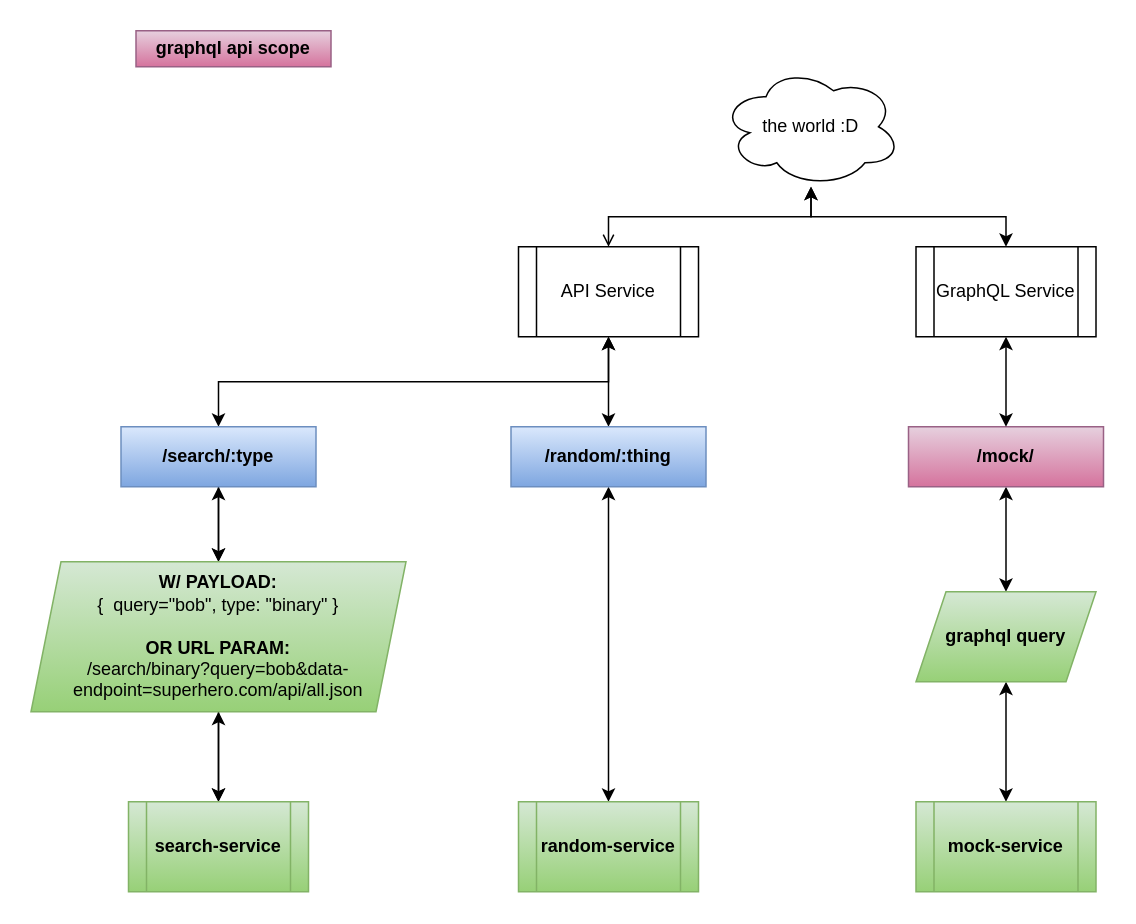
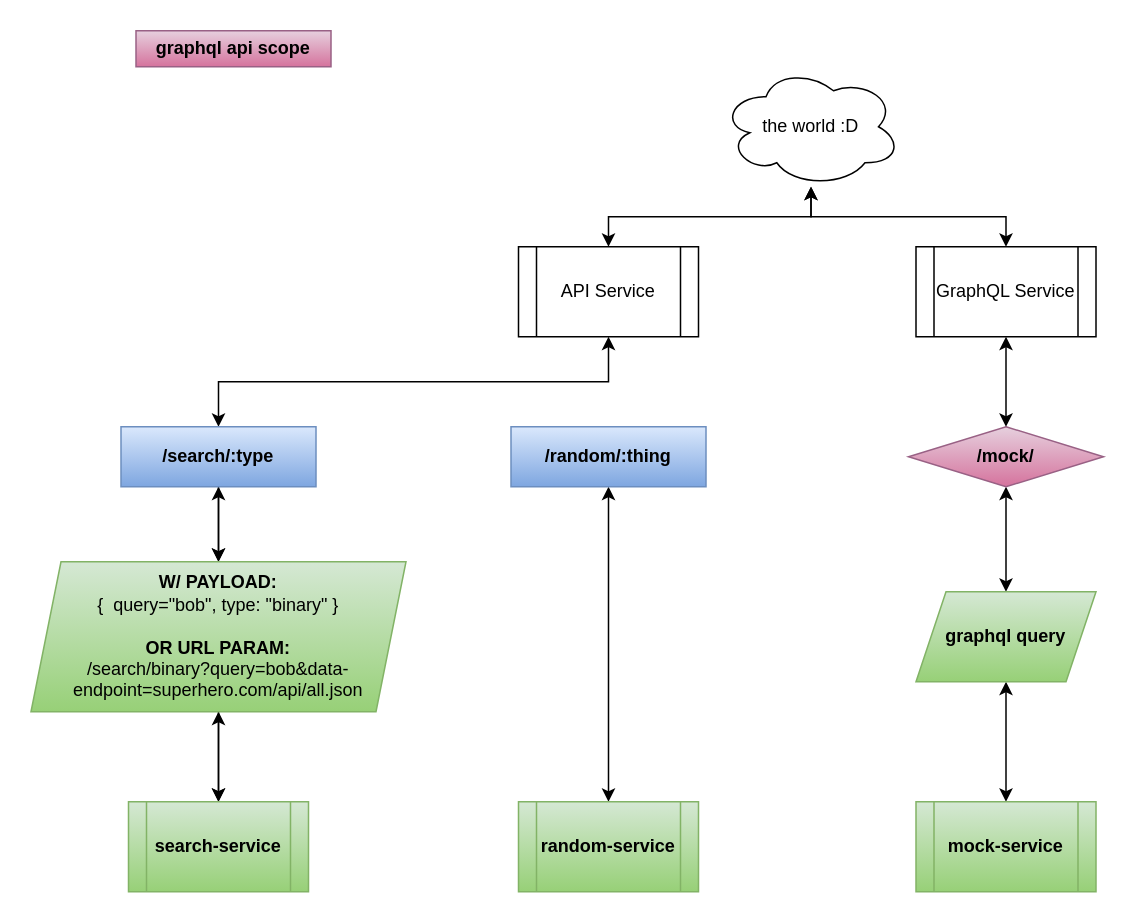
edge "the world :D" -- "API Service": arrowhead open -> classic
edge "API Service" -- "/random/:thing": removed
node "/mock/": shape rectangle -> diamond
